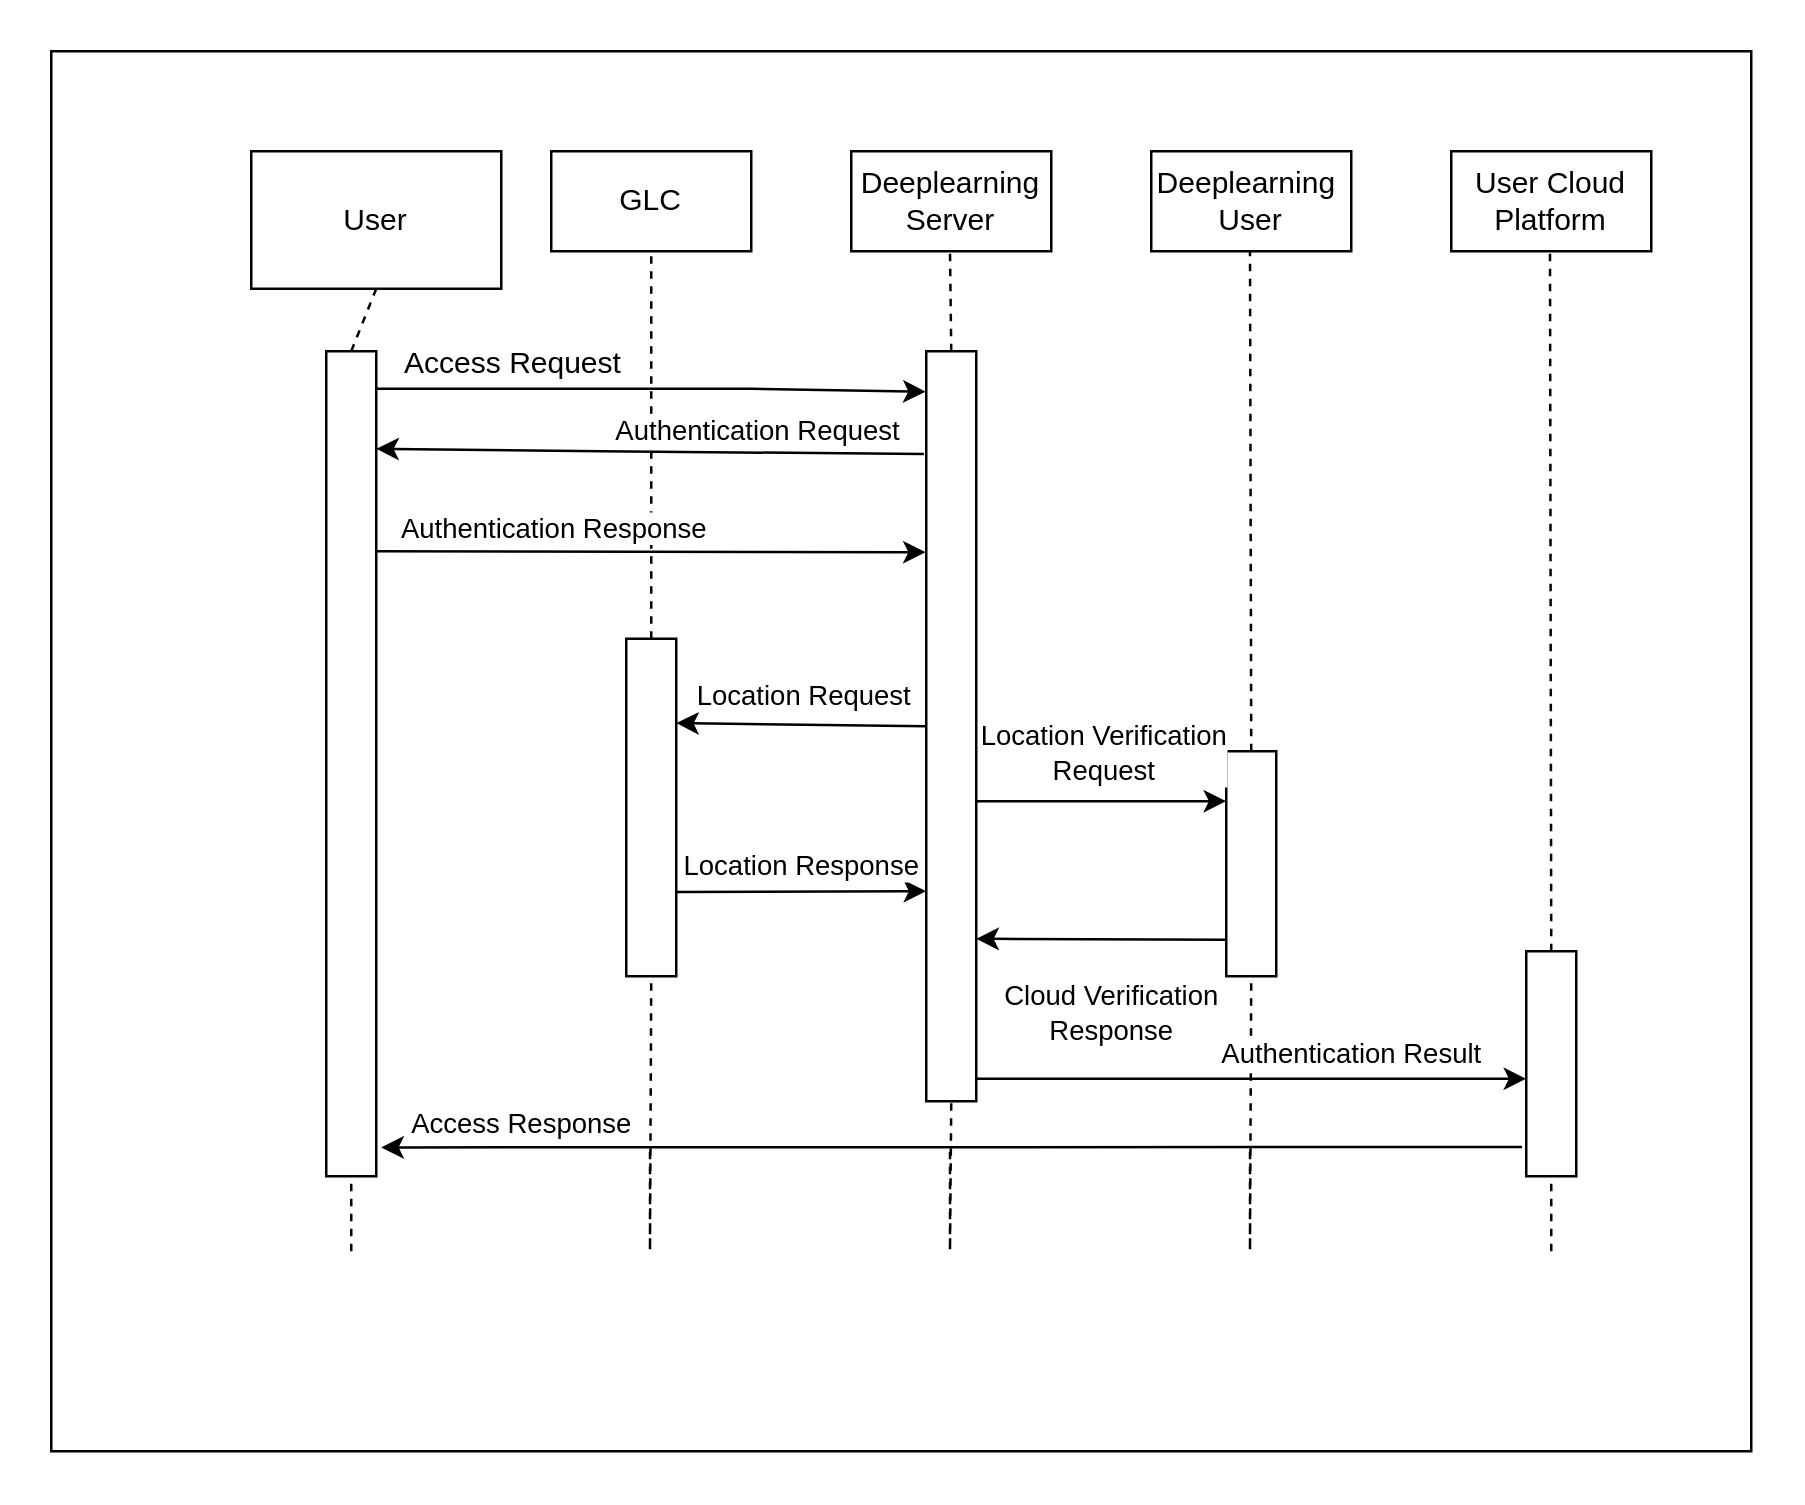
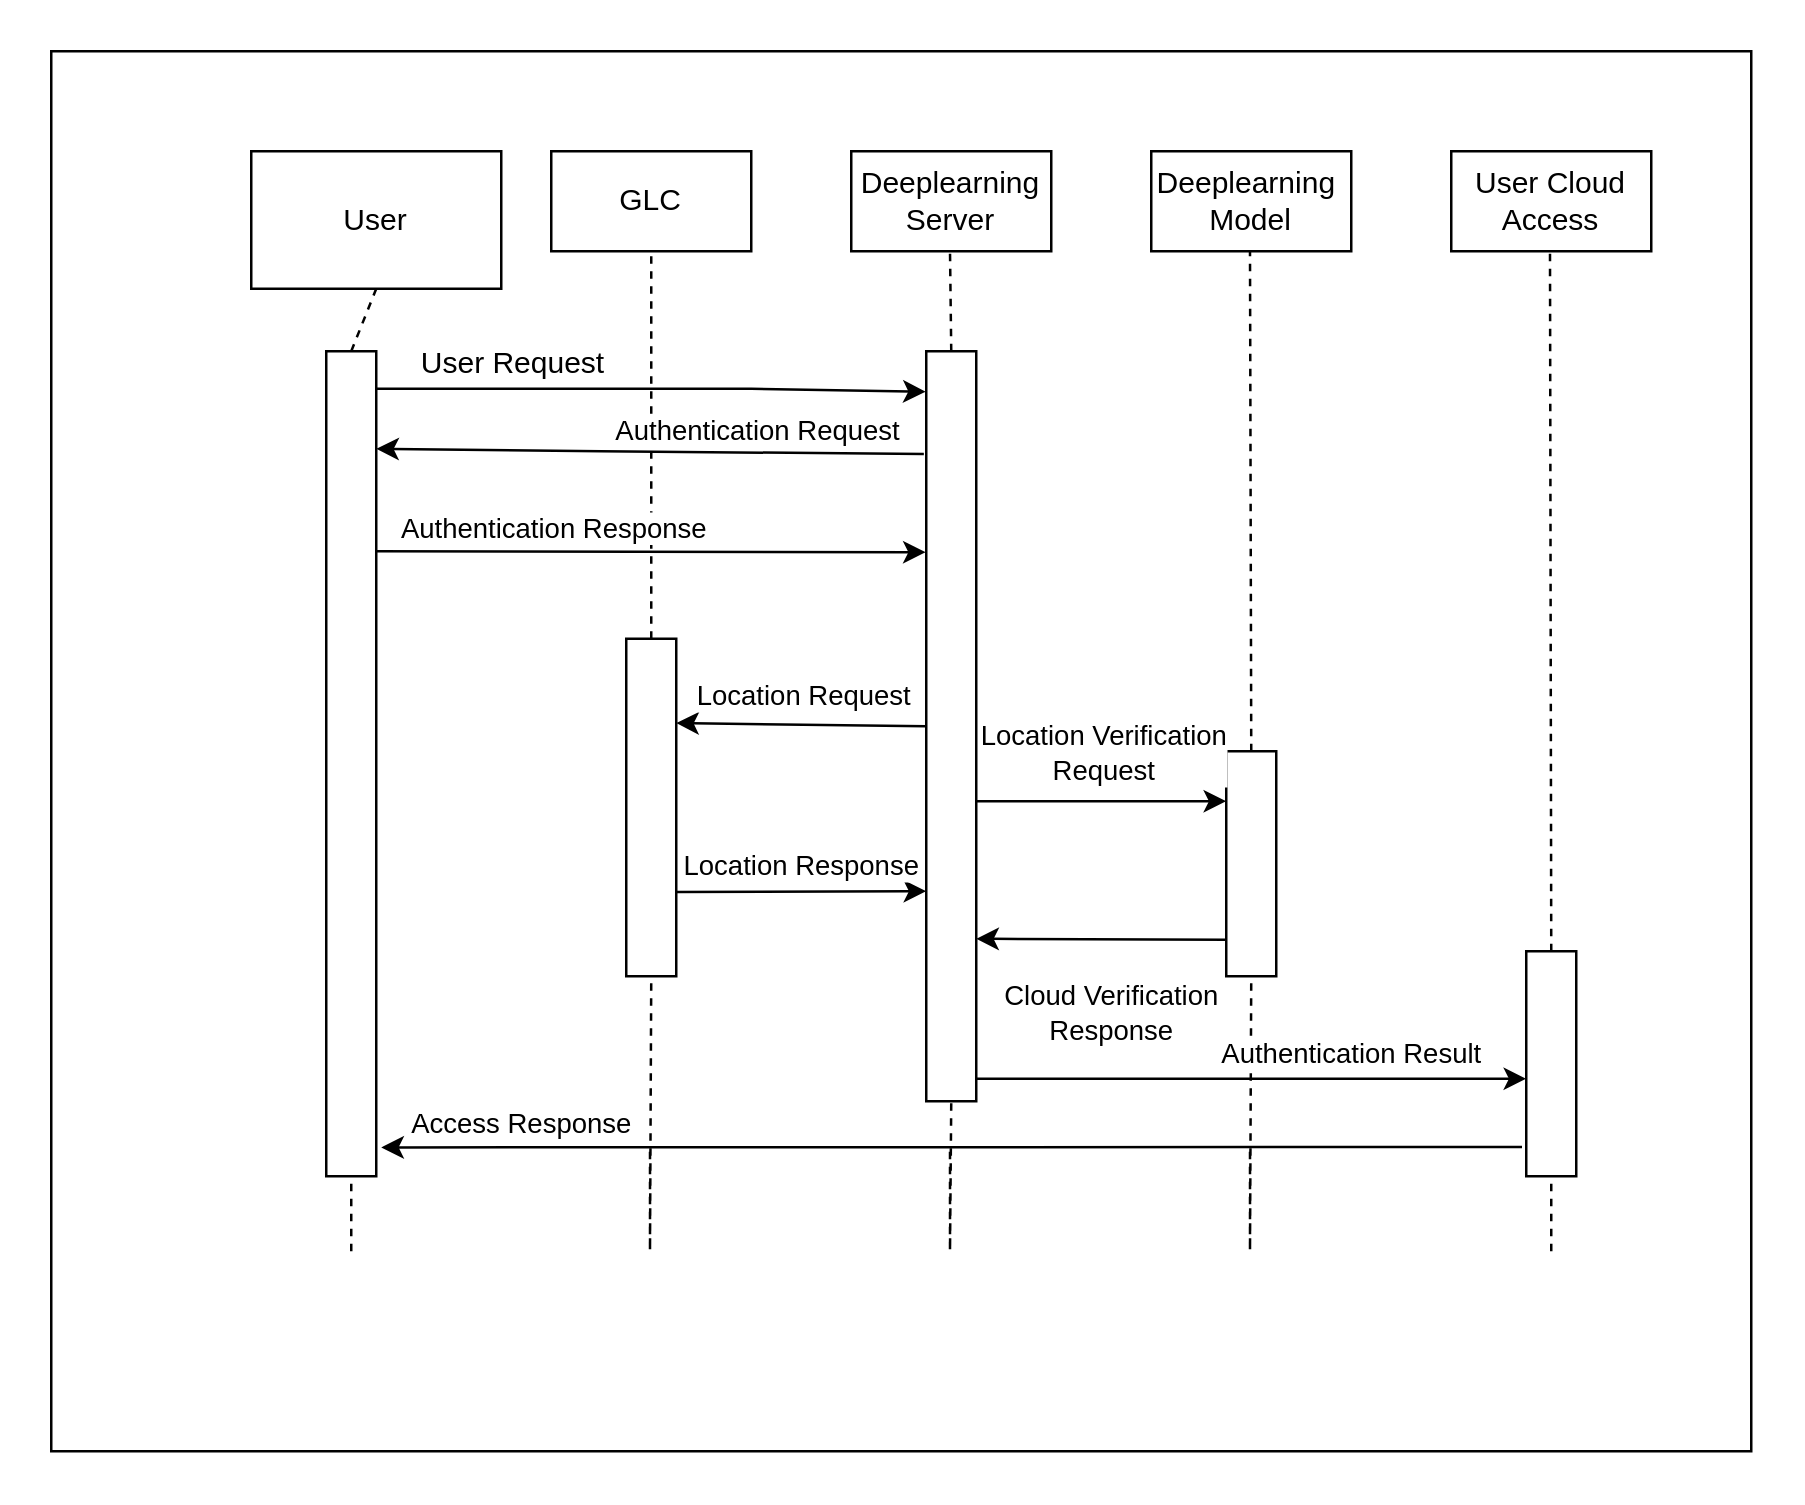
node "Deeplearning User": label "Deeplearning User" -> "Deeplearning Model"
node "User Cloud Platform": label "User Cloud Platform" -> "User Cloud Access"
node "Access Request": label "Access Request" -> "User Request"
